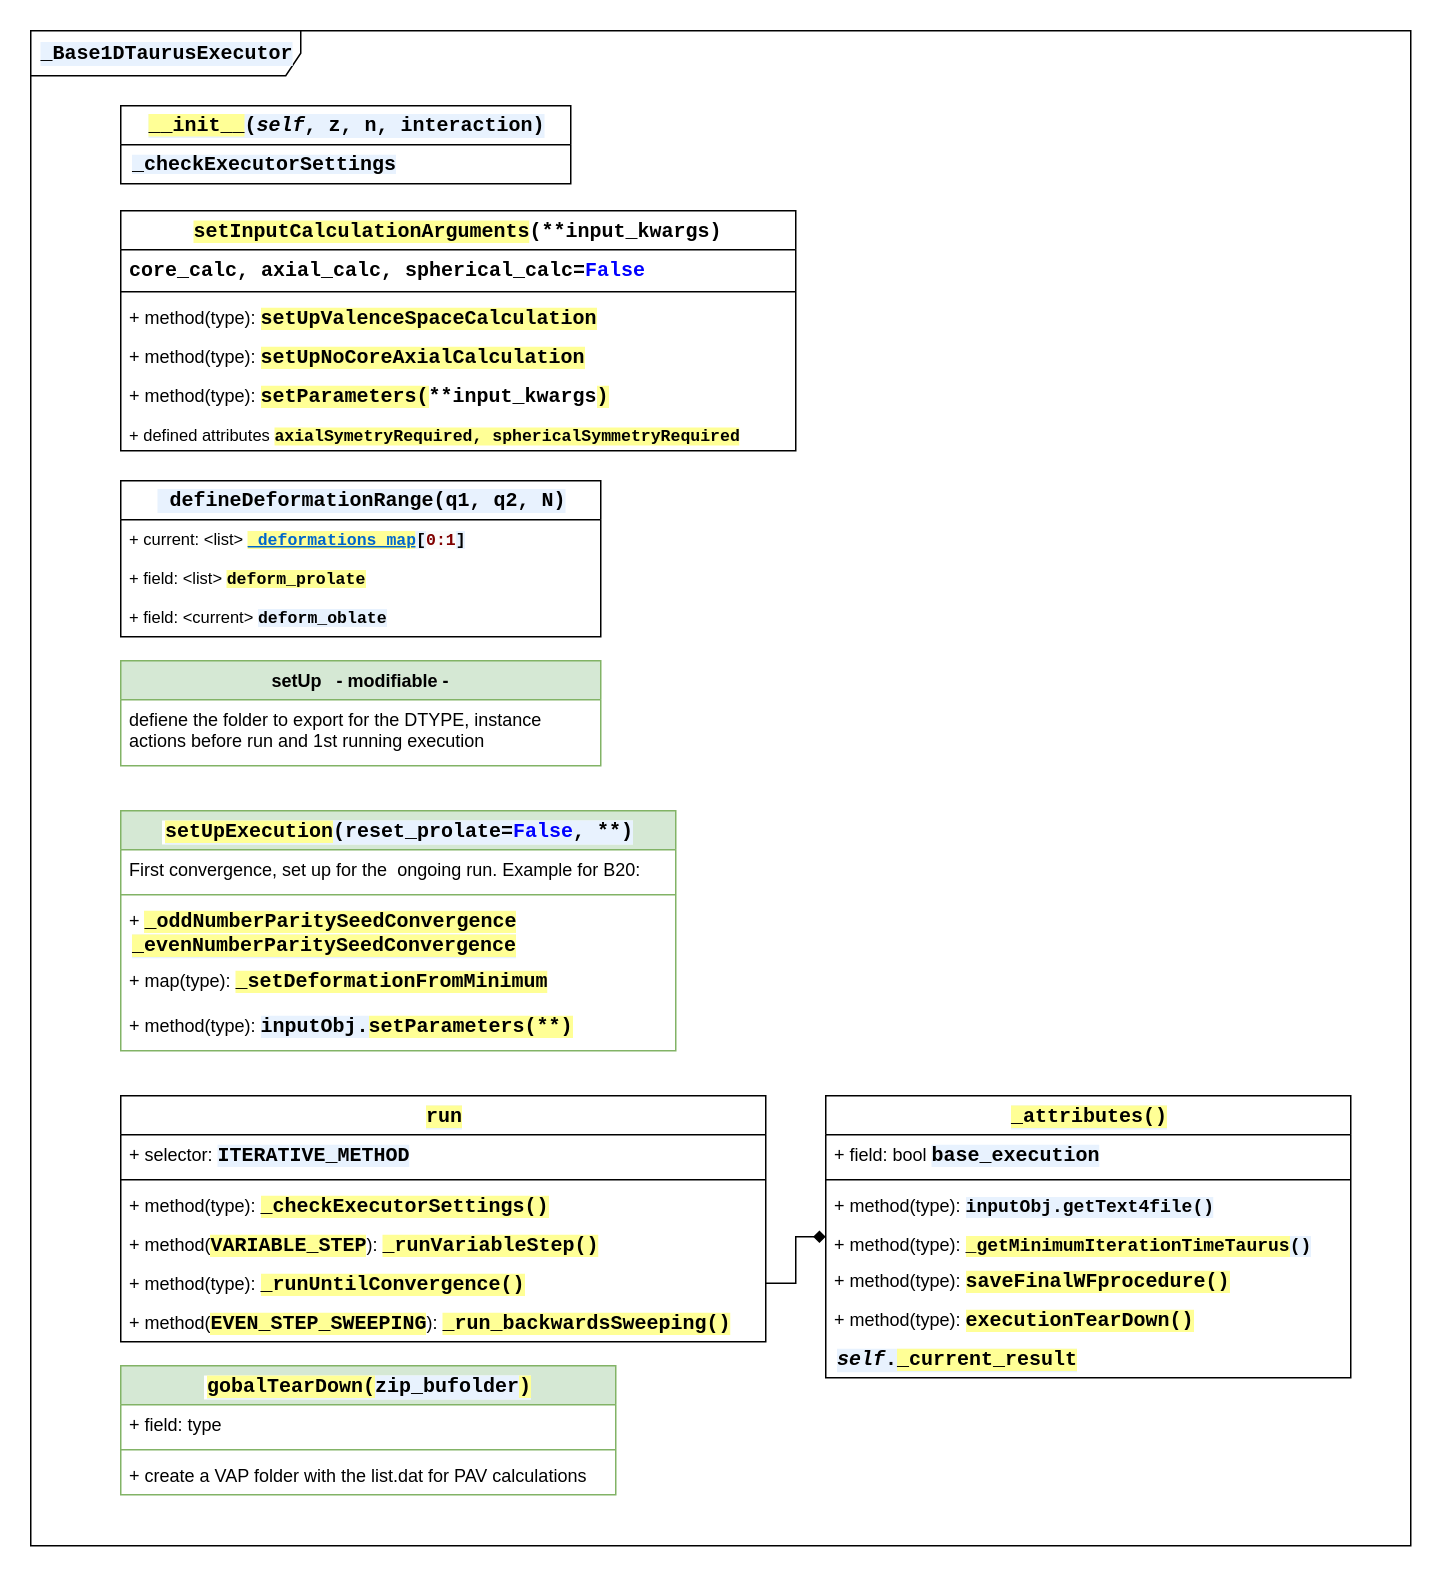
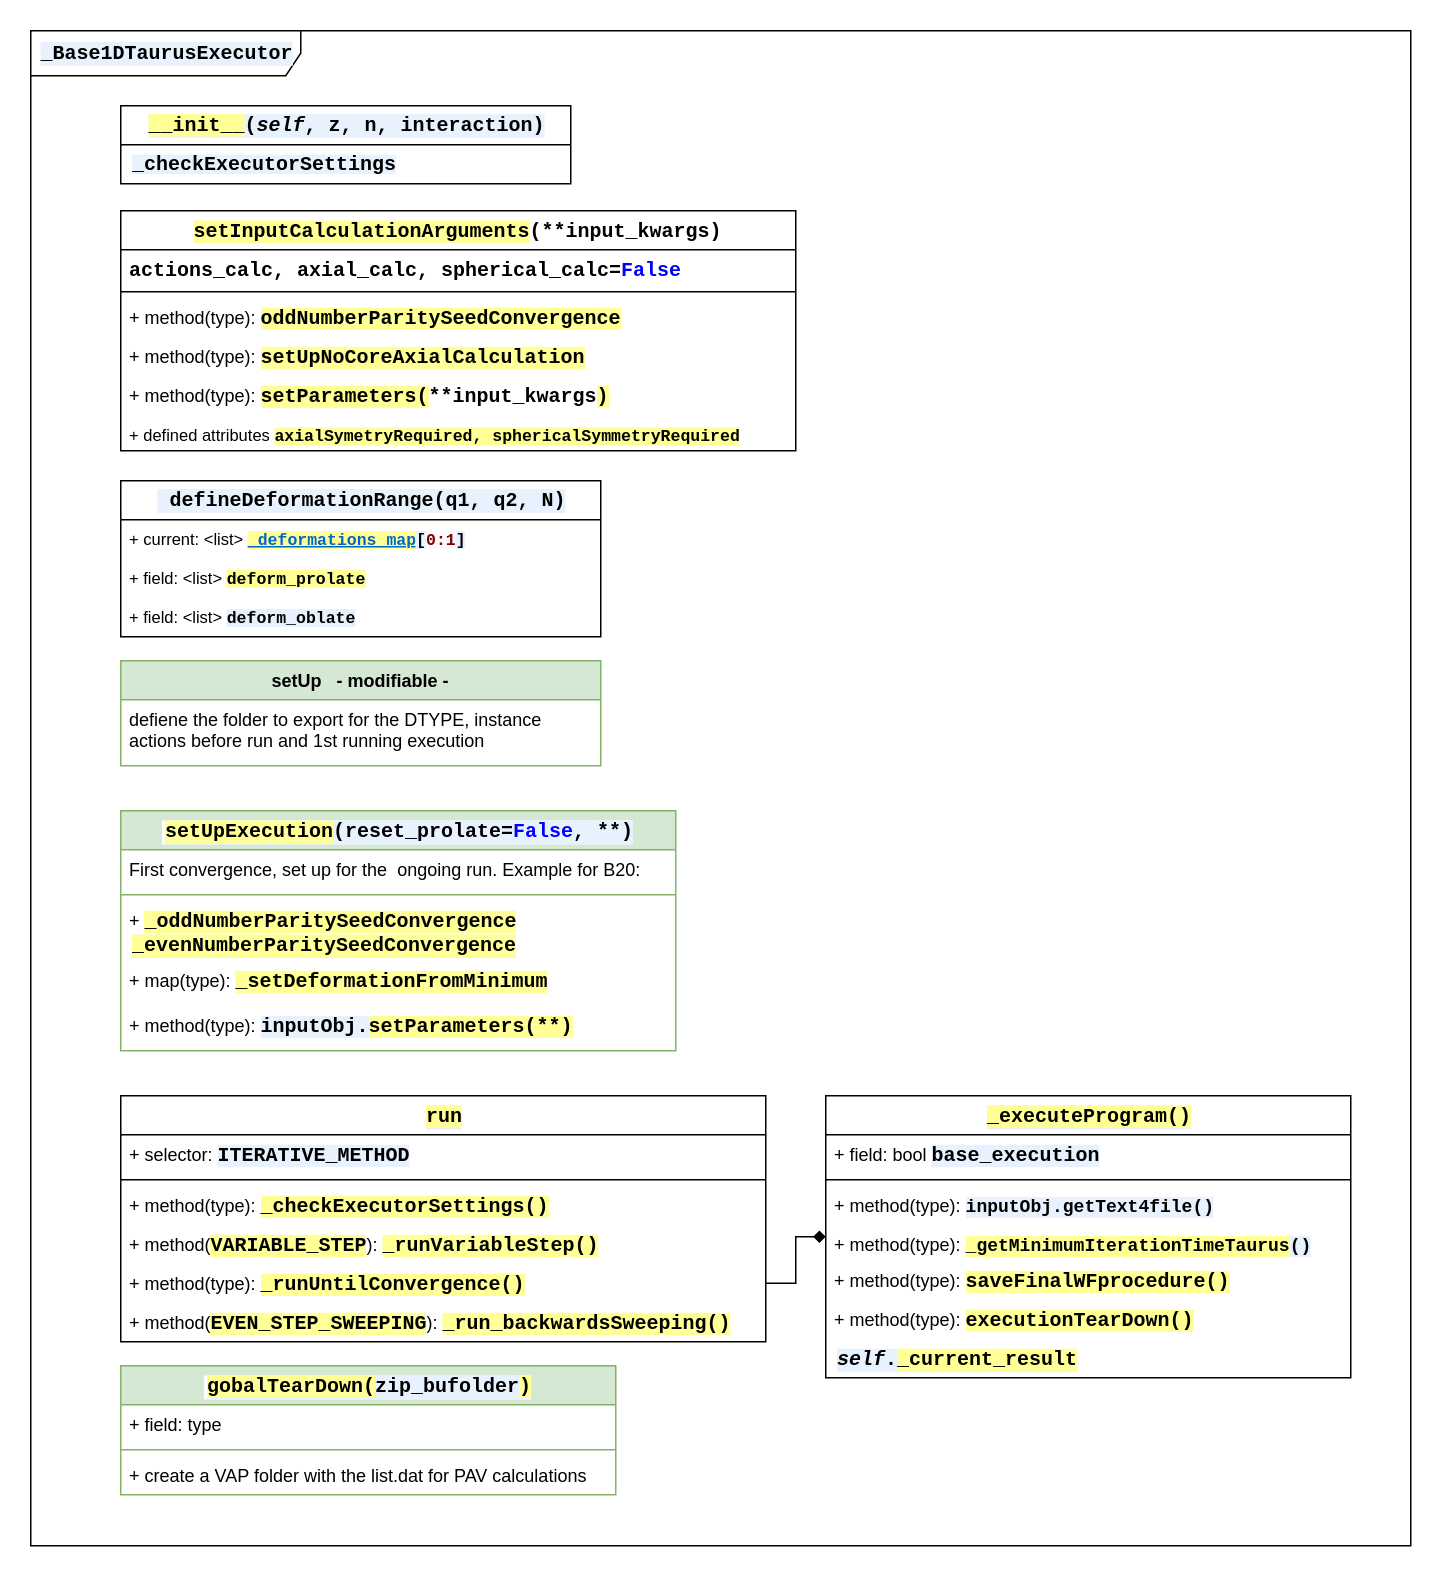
node "core_calc, axial_calc, spherical_calc=False": label "core_calc, axial_calc, spherical_calc=False" -> "actions_calc, axial_calc, spherical_calc=False"
node "+ method(type): setUpValenceSpaceCalculation": label "+ method(type): setUpValenceSpaceCalculation" -> "+ method(type): oddNumberParitySeedConvergence"
node "+ field: <current> deform_oblate": label "+ field: <current> deform_oblate" -> "+ field: <list> deform_oblate"
node "_attributes()": label "_attributes()" -> "_executeProgram()"
